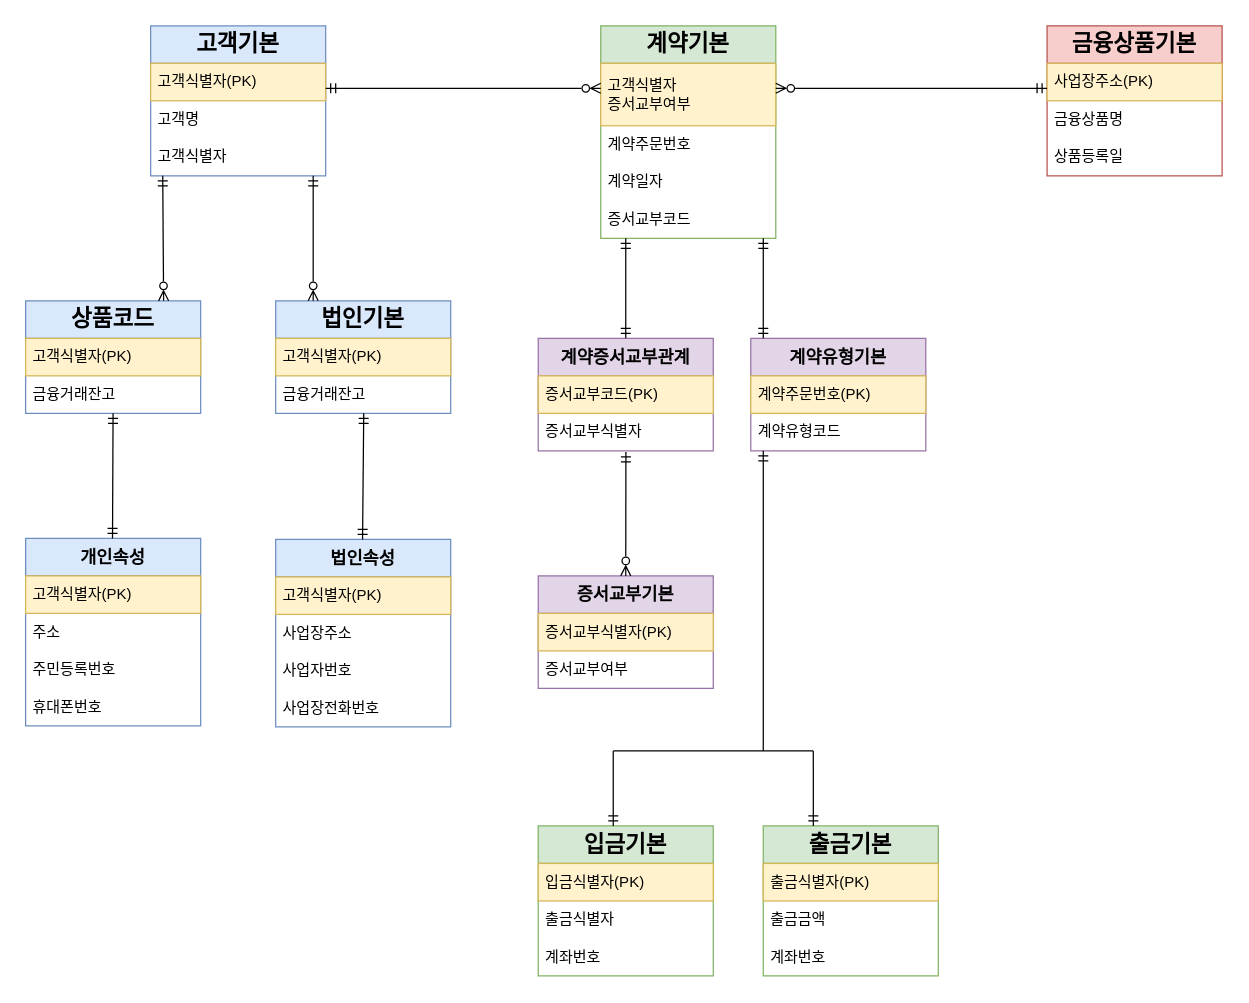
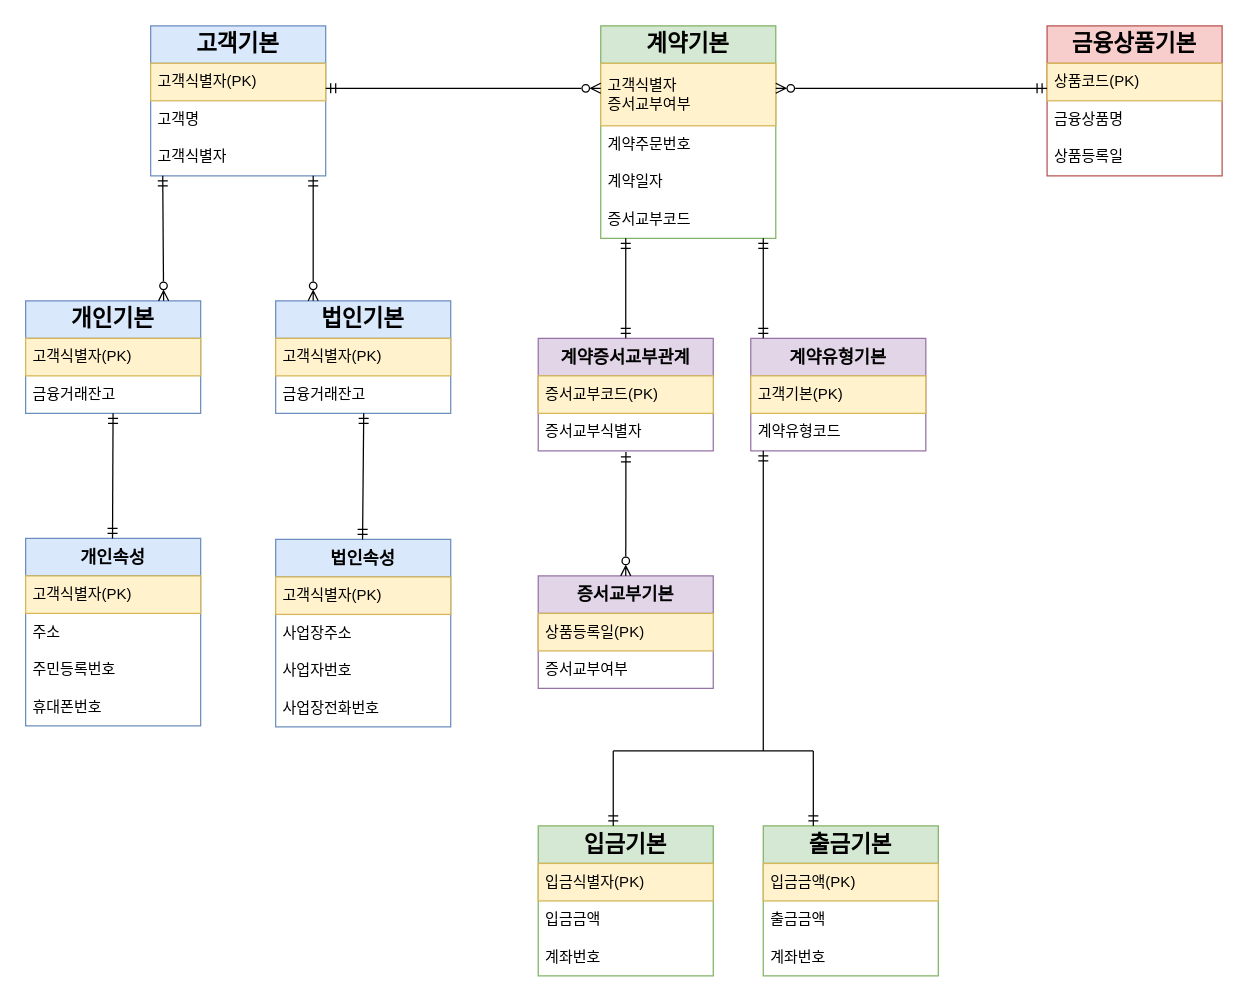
node "사업장주소(PK)": label "사업장주소(PK)" -> "상품코드(PK)"
node "상품코드": label "상품코드" -> "개인기본"
node "계약주문번호(PK)": label "계약주문번호(PK)" -> "고객기본(PK)"
node "증서교부식별자(PK)": label "증서교부식별자(PK)" -> "상품등록일(PK)"
node "출금식별자(PK)": label "출금식별자(PK)" -> "입금금액(PK)"
node "출금식별자": label "출금식별자" -> "입금금액"
